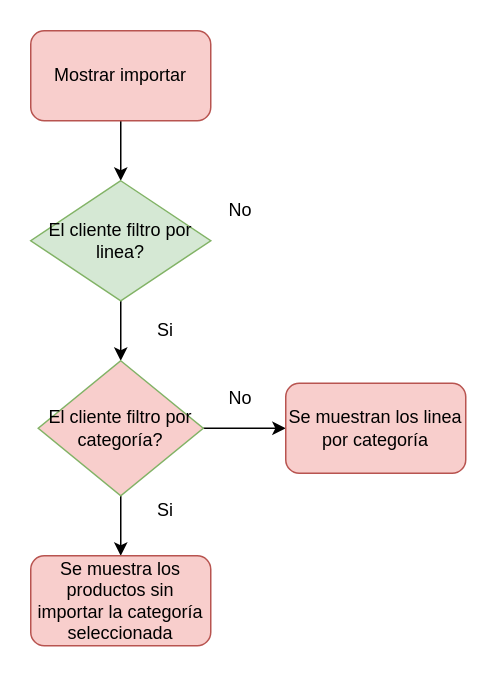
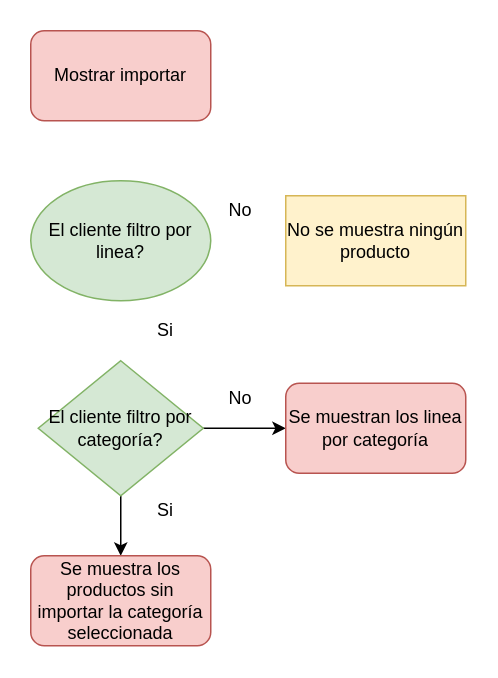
edge "Mostrar importar" -> "El cliente filtro por linea?": removed
node "El cliente filtro por linea?": shape diamond -> ellipse
node "No se muestra ningún producto": added
edge "El cliente filtro por linea?" -> "El cliente filtro por categoría?": removed
node "El cliente filtro por categoría?": fillcolor #f8cecc -> #d5e8d4
